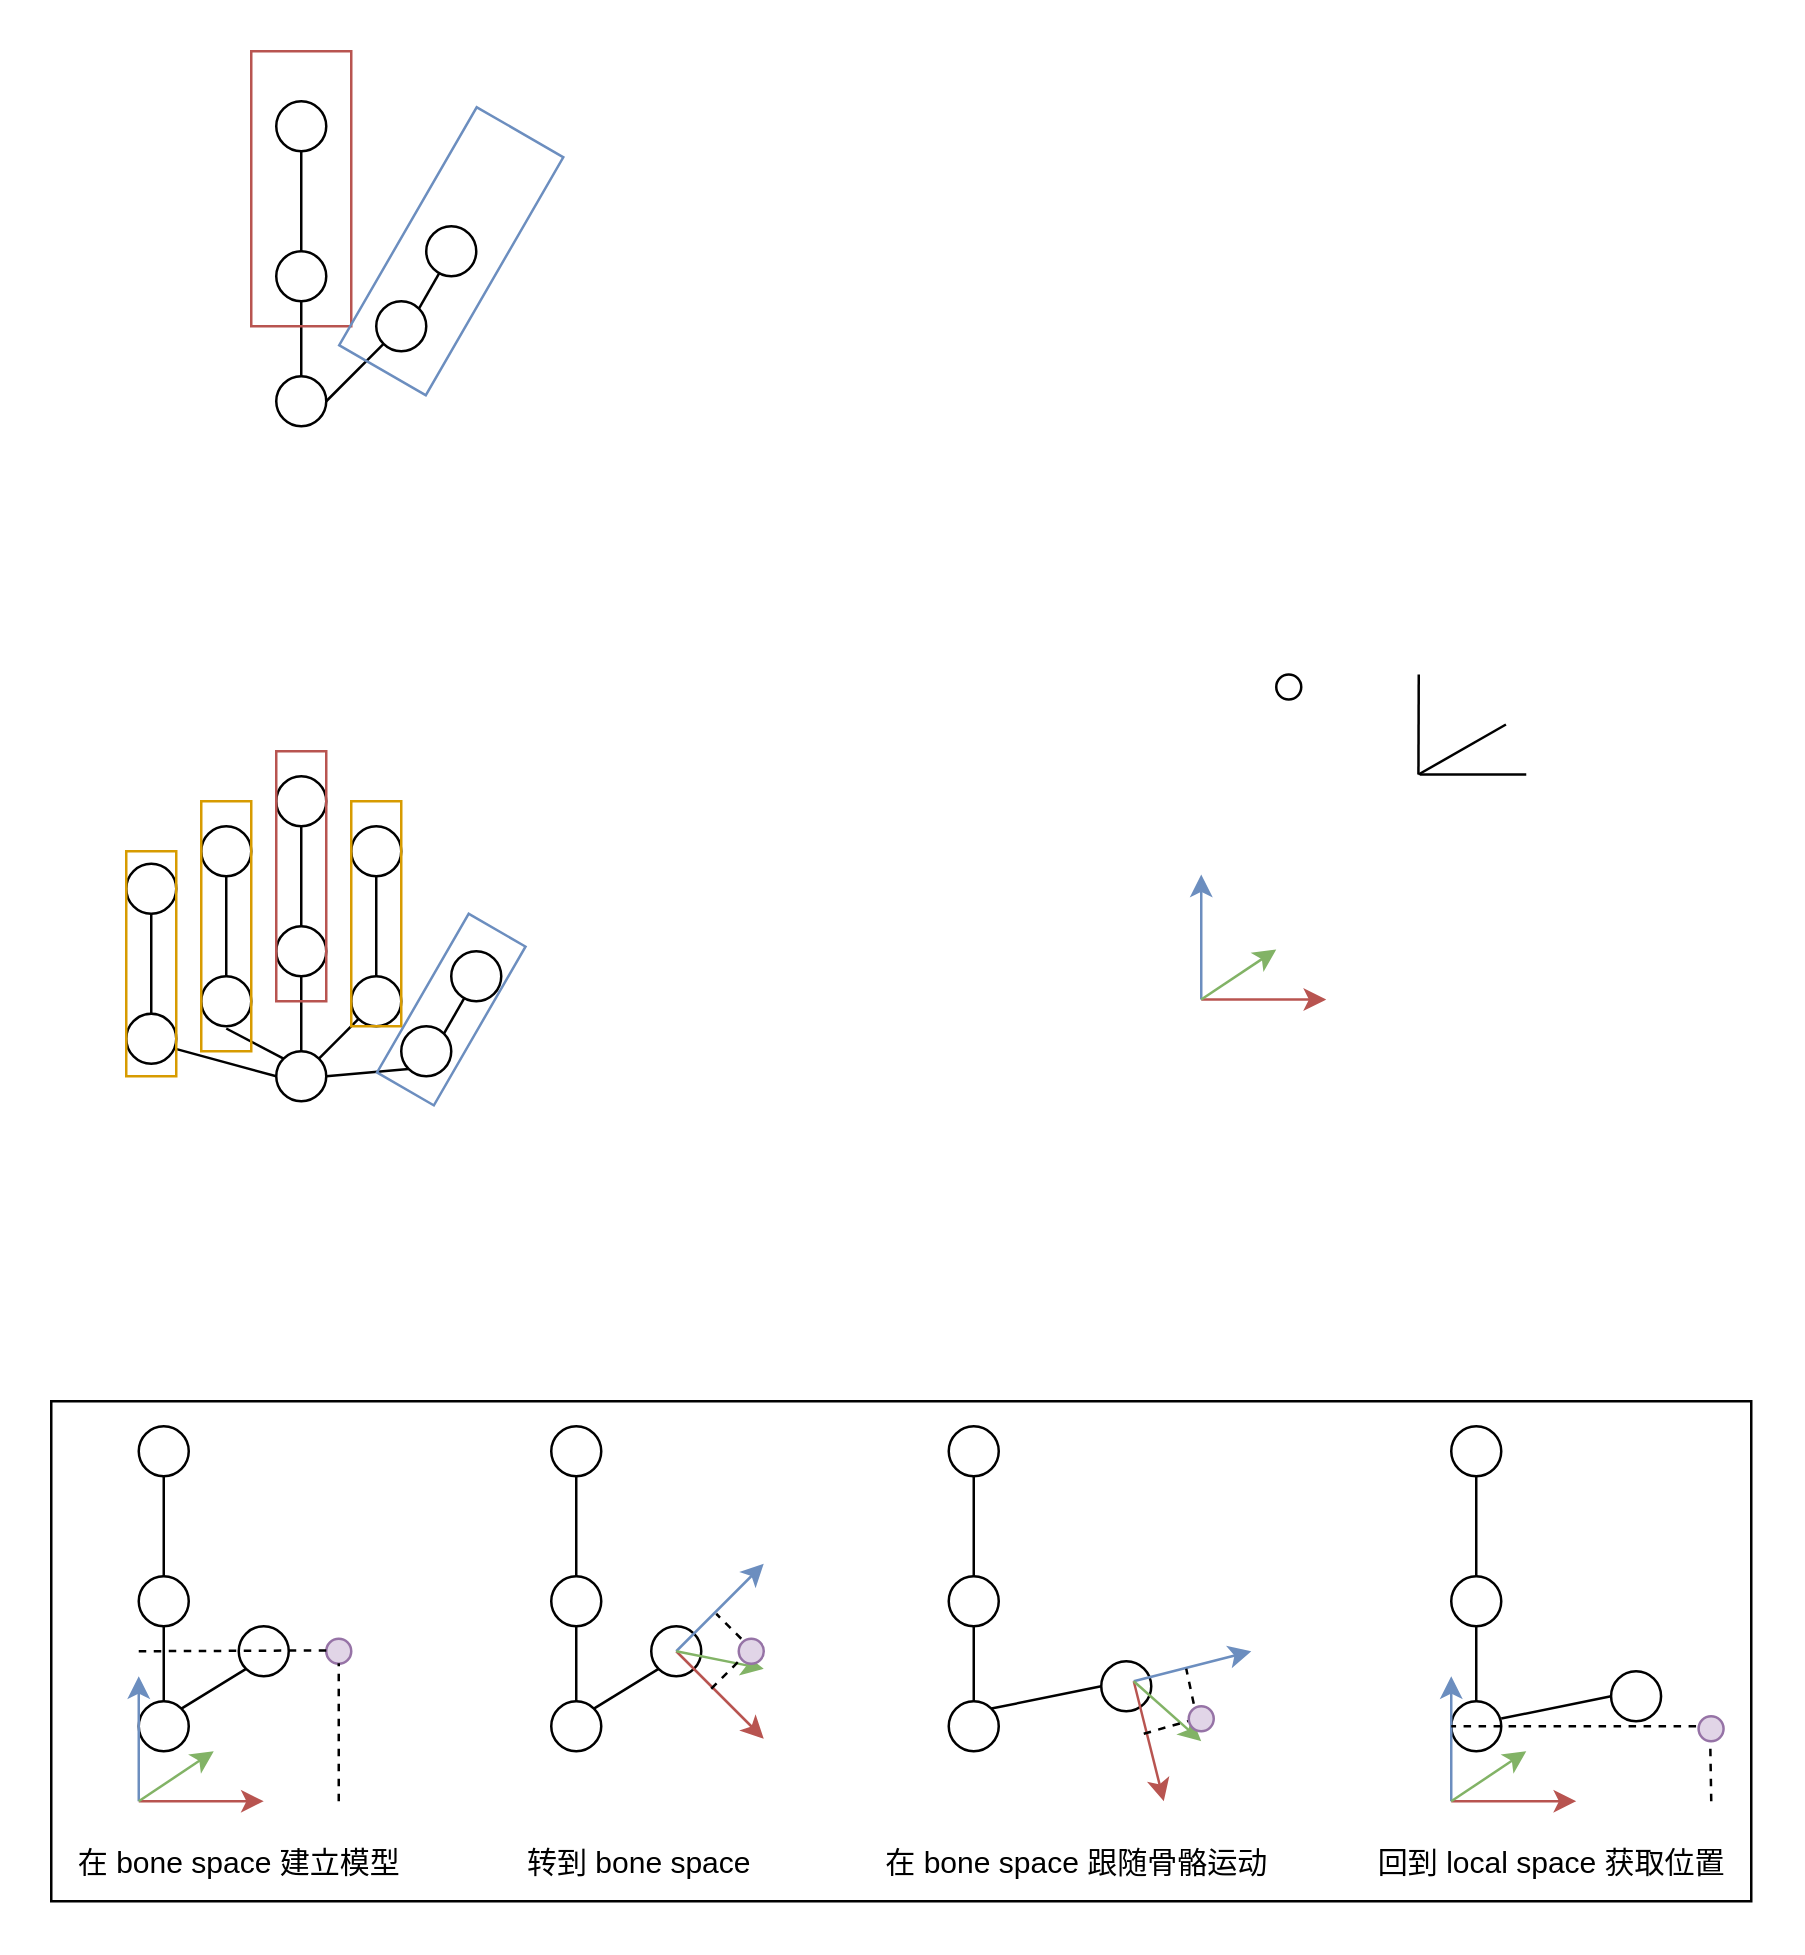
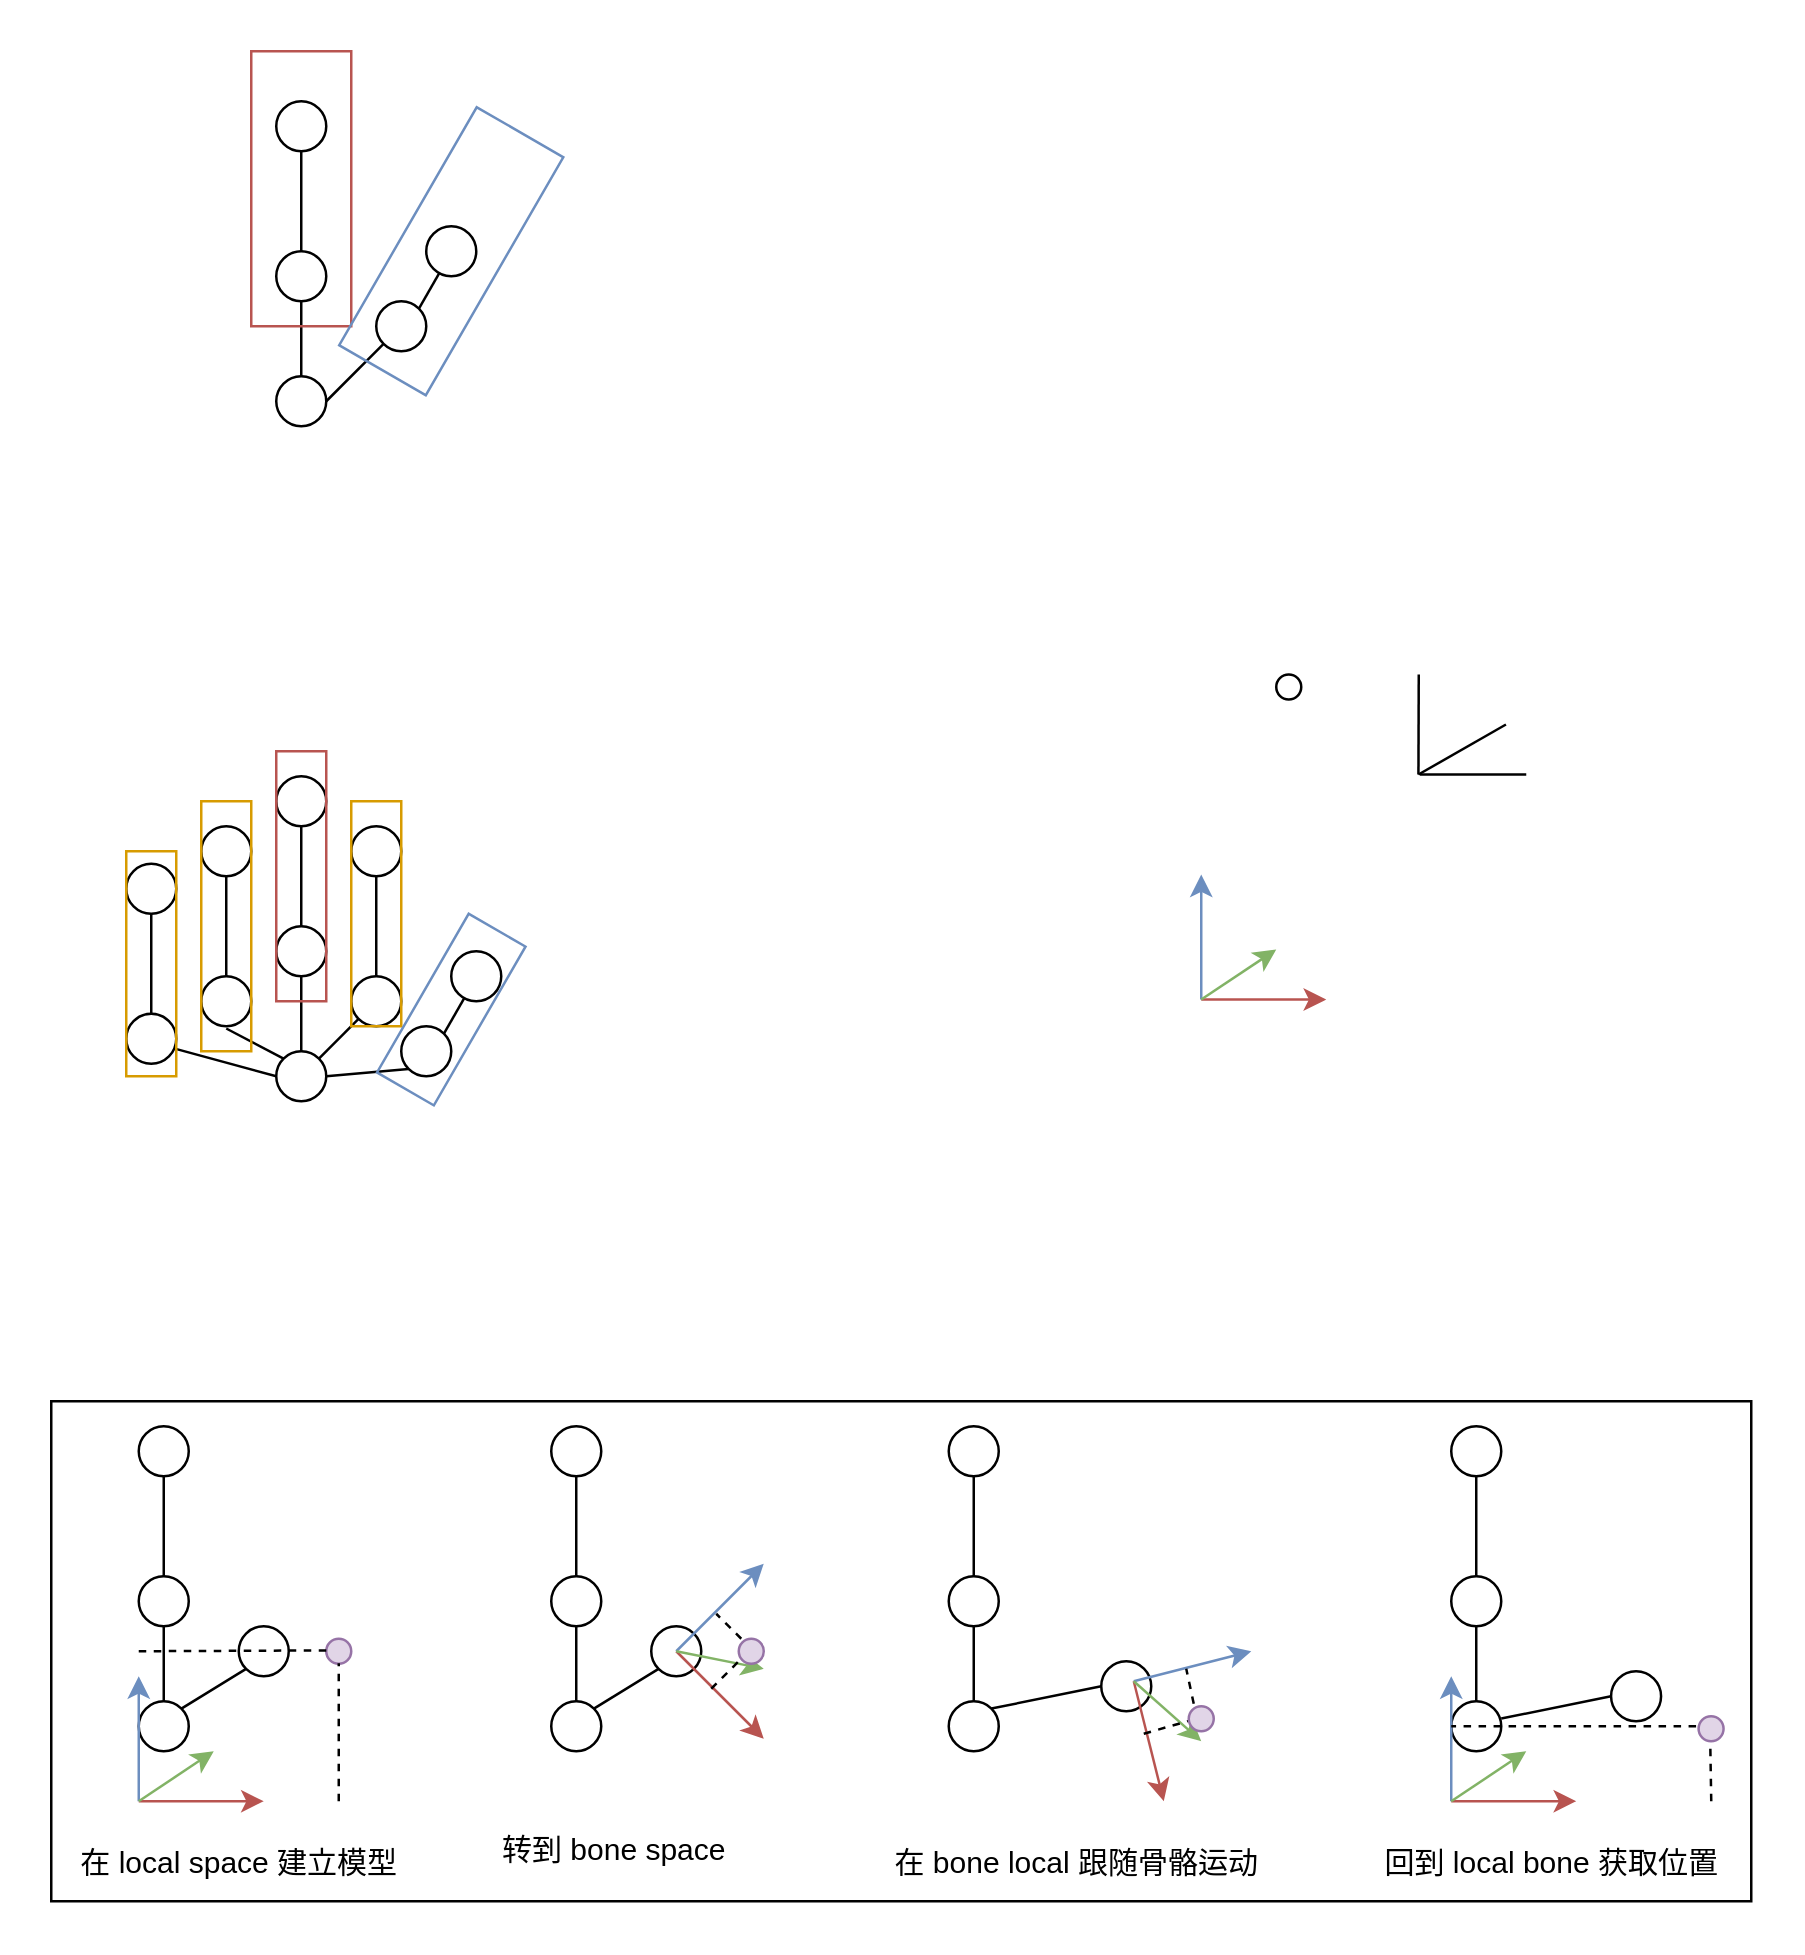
node "在 bone space 建立模型": label "在 bone space 建立模型" -> "在 local space 建立模型"
node "转到 bone space": moved (639, 1864) -> (614, 1851)
node "在 bone space 跟随骨骼运动": label "在 bone space 跟随骨骼运动" -> "在 bone local 跟随骨骼运动"
node "回到 local space 获取位置": label "回到 local space 获取位置" -> "回到 local bone 获取位置"
